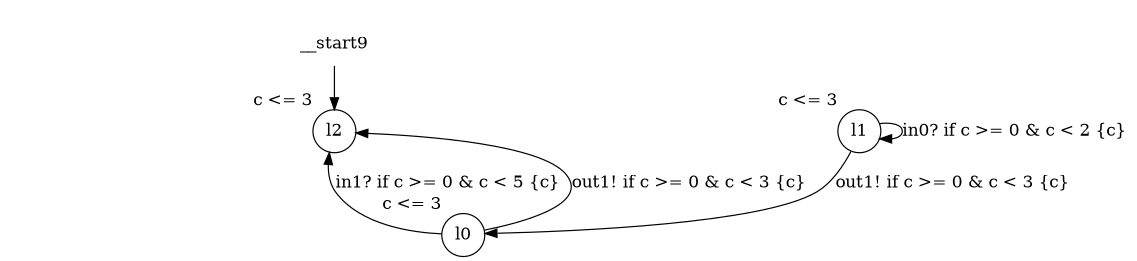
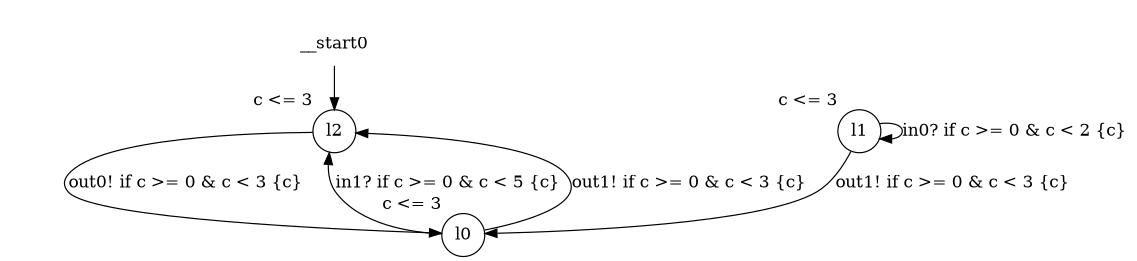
node "__start9": label "__start9" -> "__start0"
edge "l2 c <= 3" -> "l0 c <= 3": added, label "out0! if c >= 0 & c < 3 {c}"
